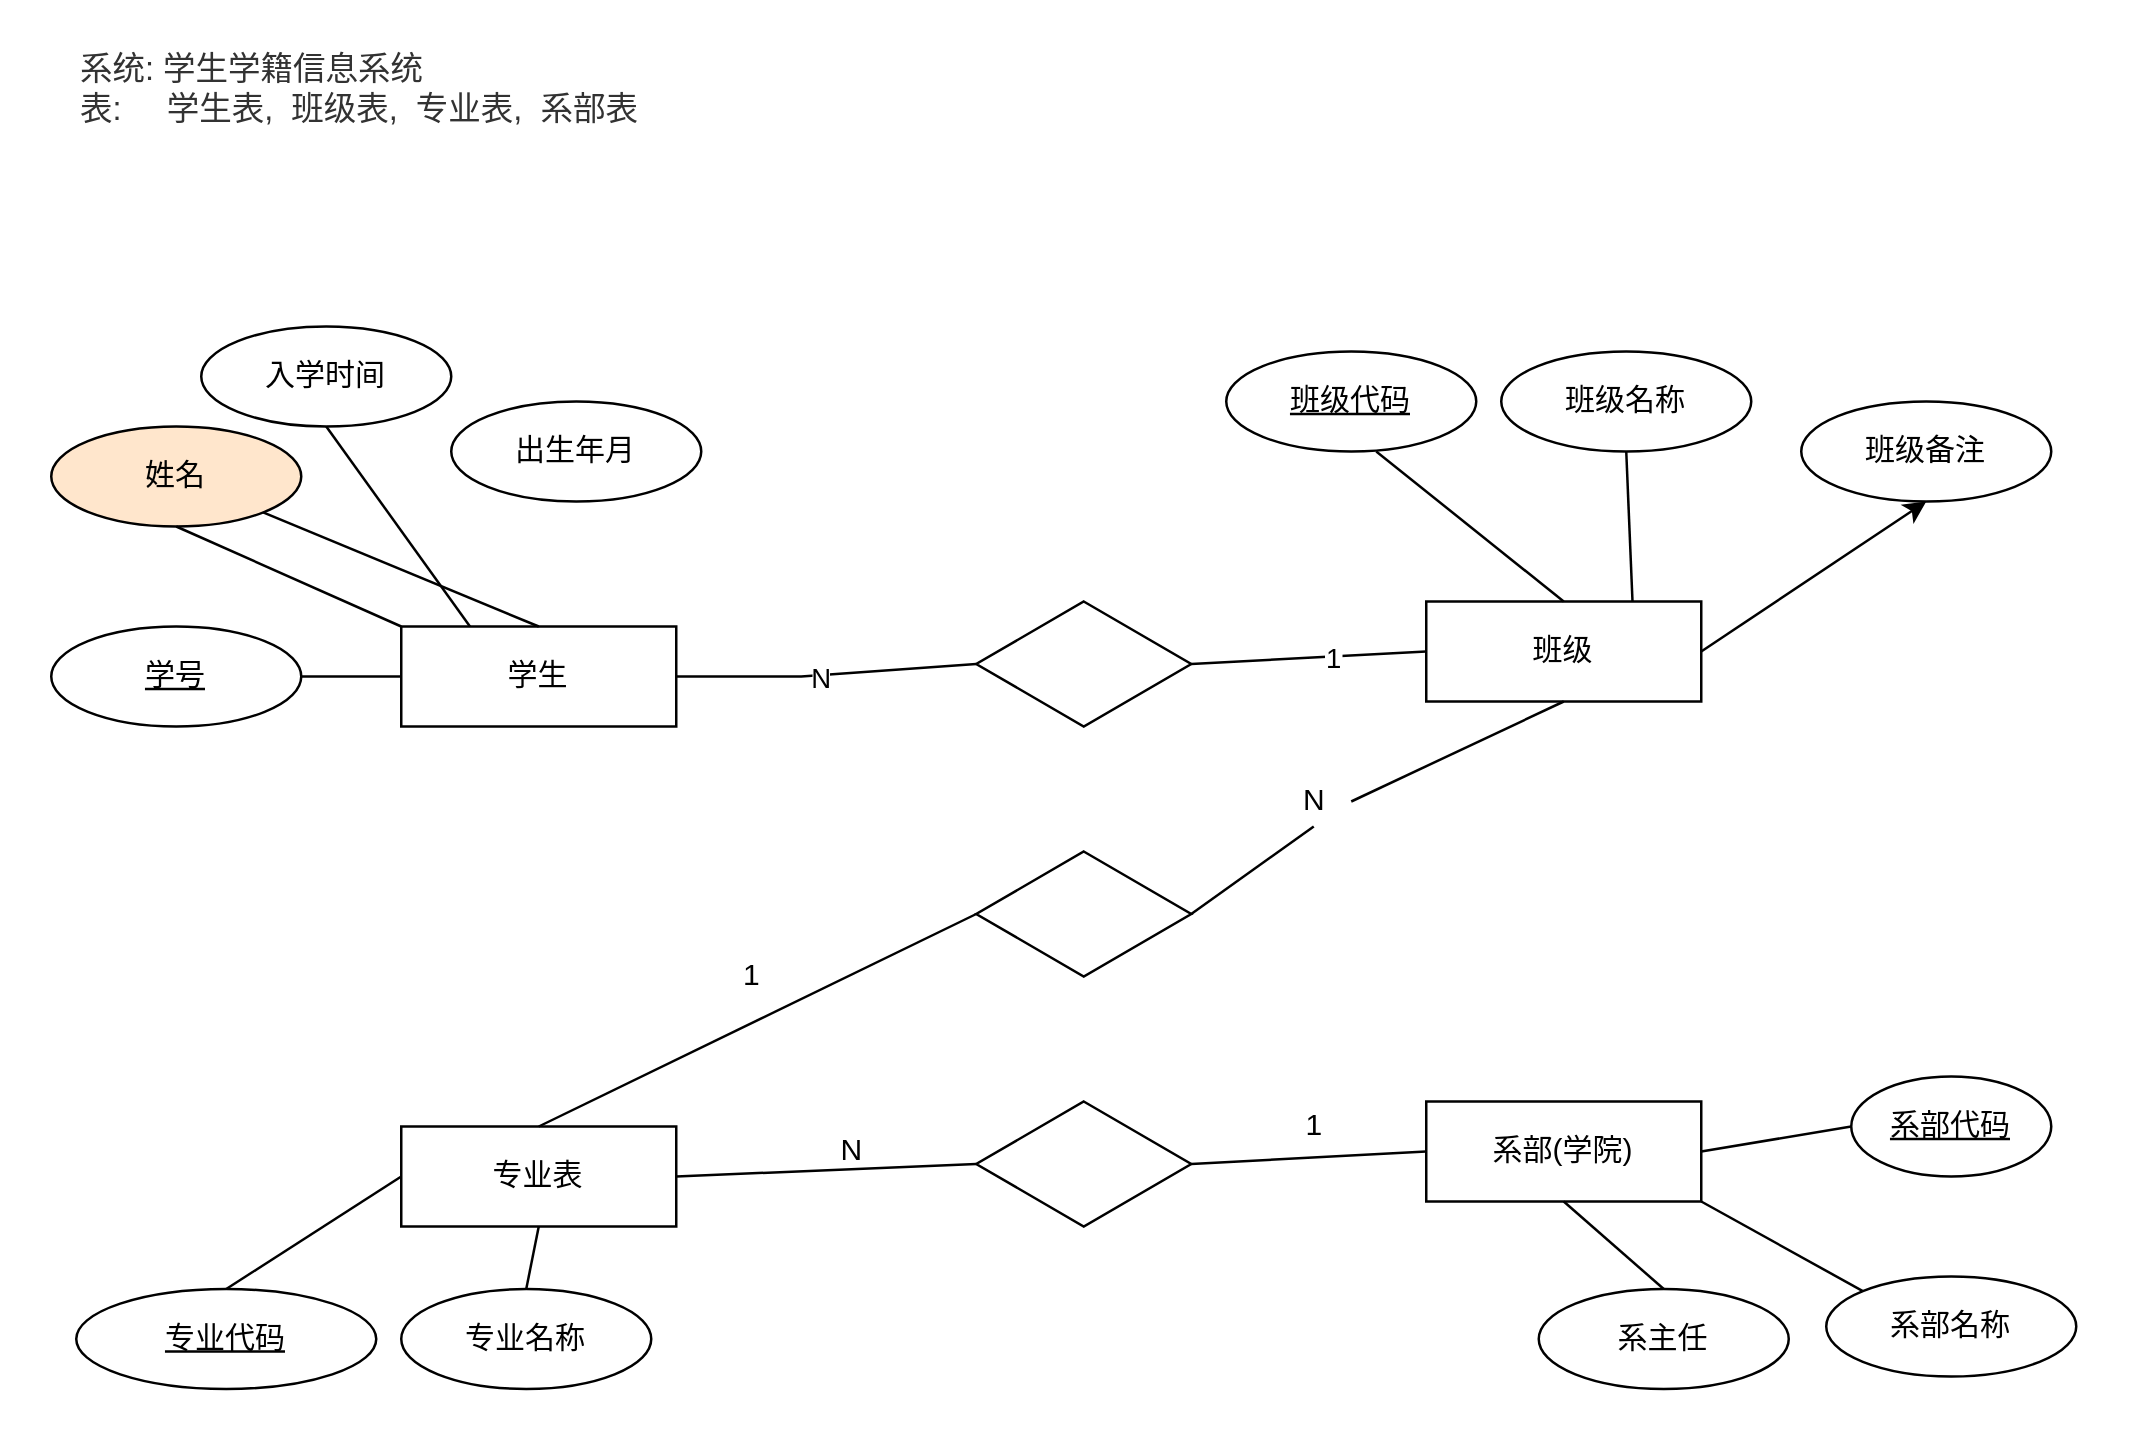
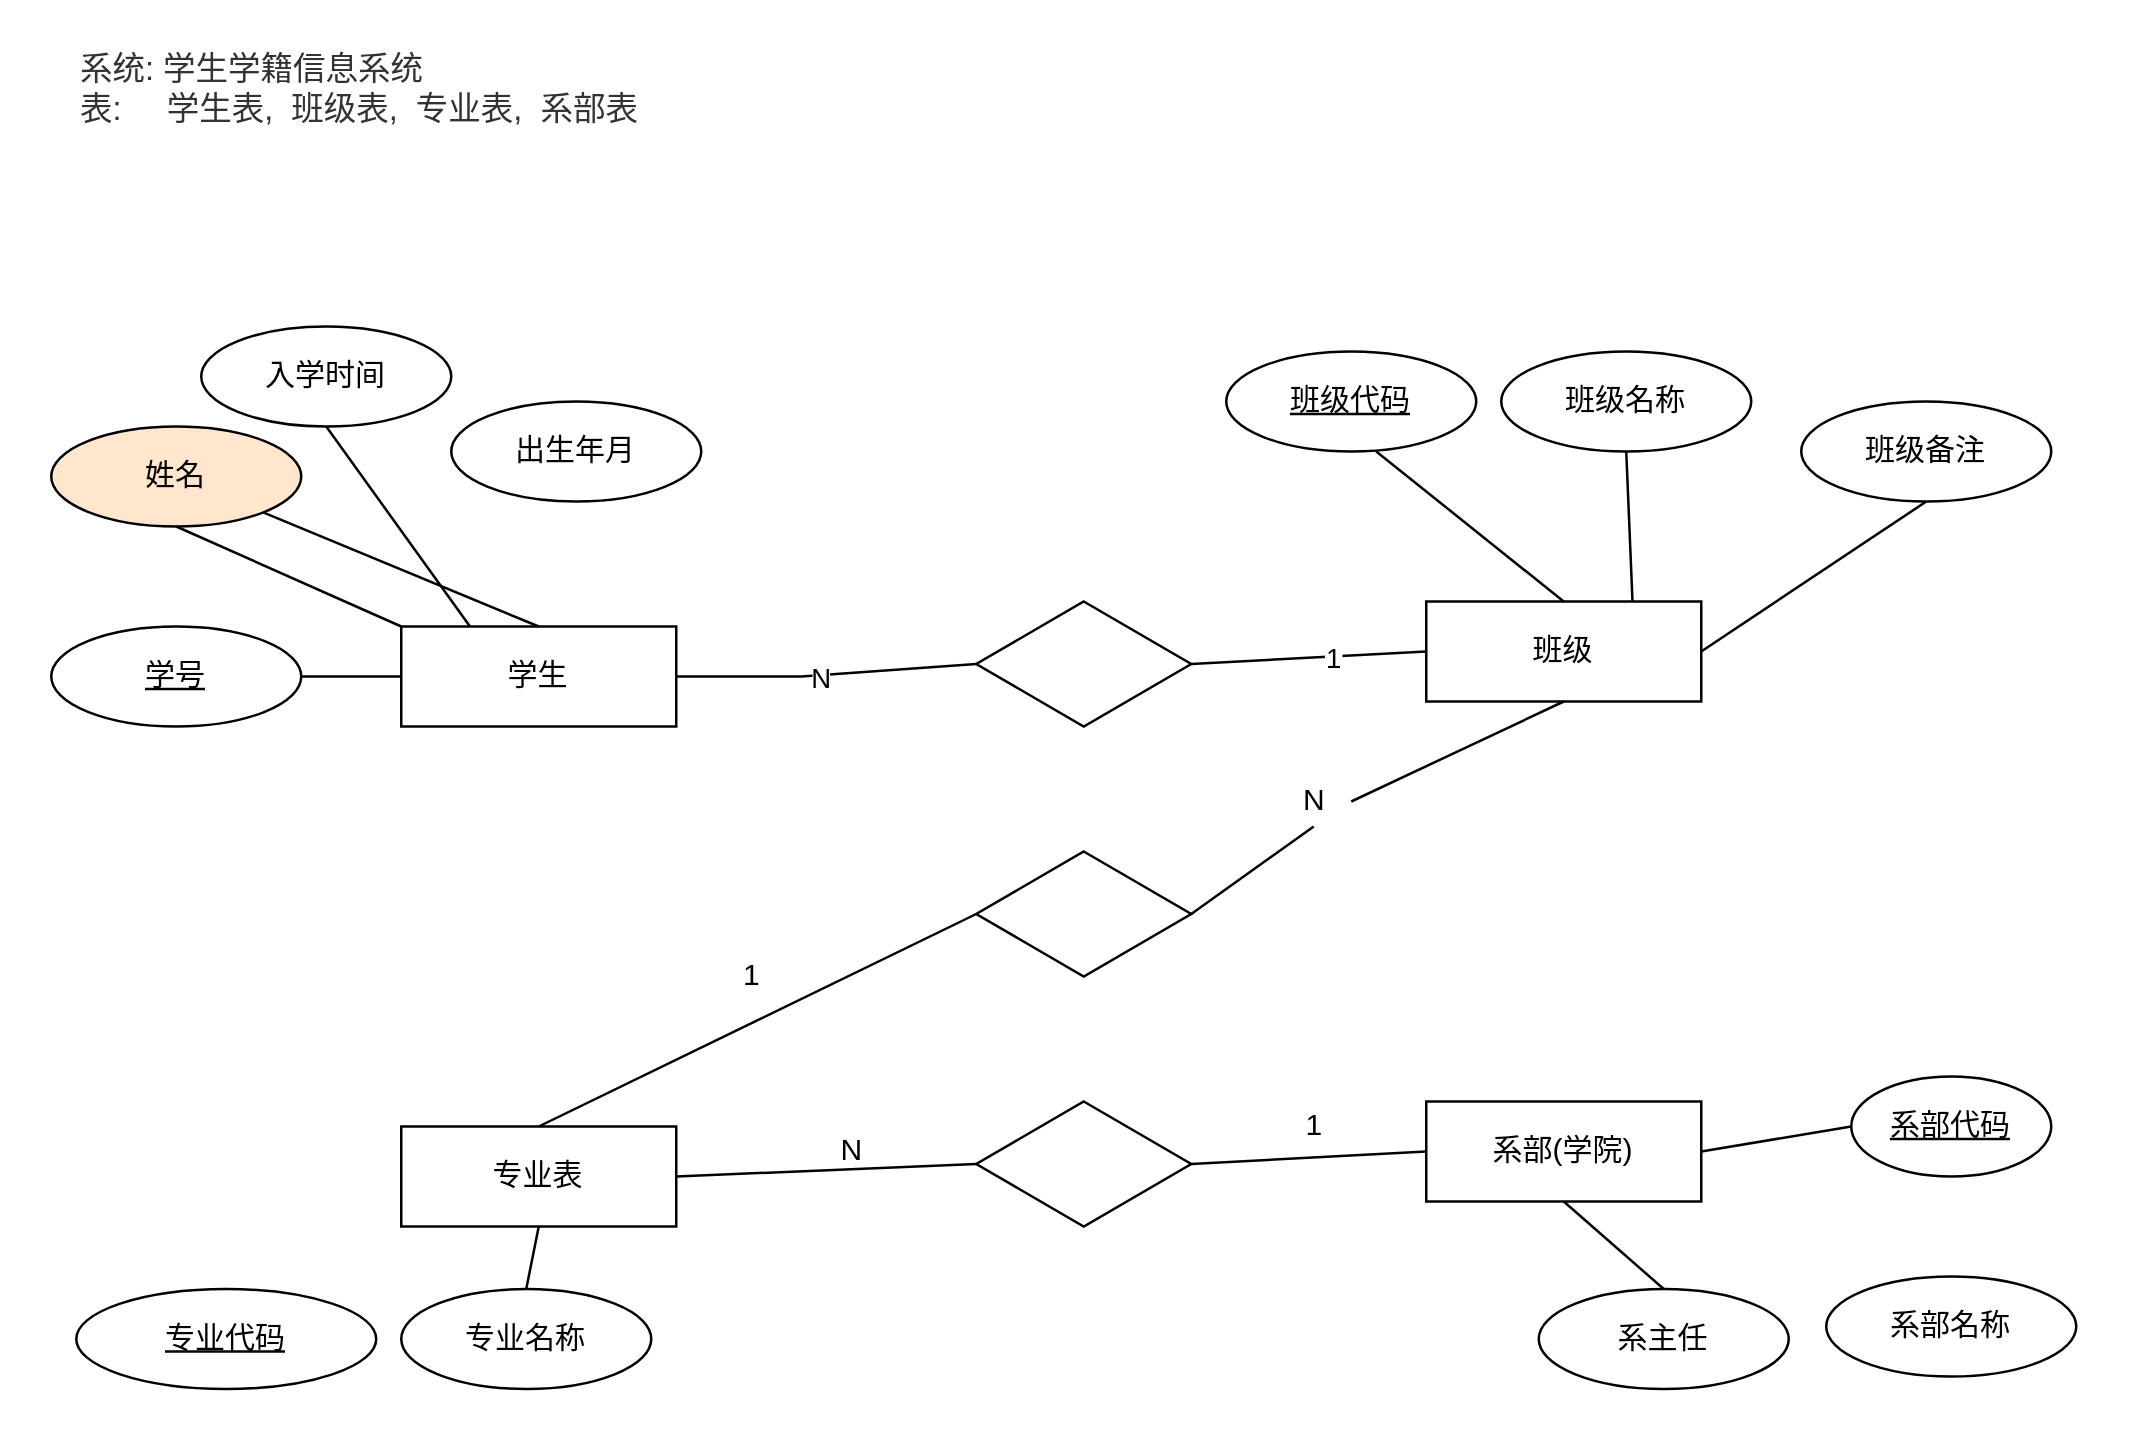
edge "班级" -> "班级备注": arrowhead classic -> none
edge "专业表" -- "专业代码": removed
edge "系部(学院)" -- "系部名称": removed
